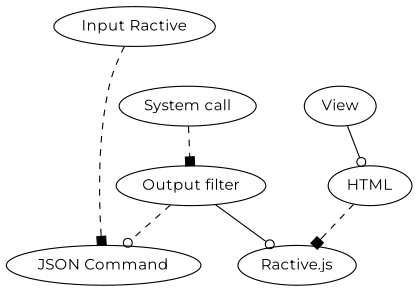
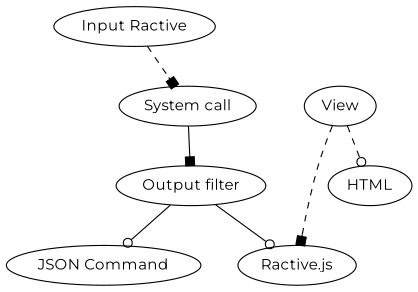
edge "Input Ractive" -> "JSON Command": now "Input Ractive" -> "System call"
edge "System call" -> "Output filter": style dashed -> solid
edge "View" -> "HTML": style solid -> dashed
edge "HTML" -> "Ractive.js": now "View" -> "Ractive.js"
edge "Output filter" -> "JSON Command": style dashed -> solid
